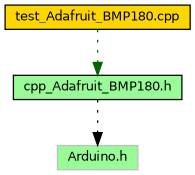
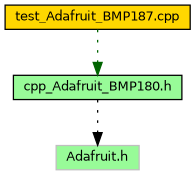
node "test_Adafruit_BMP180.cpp": label "test_Adafruit_BMP180.cpp" -> "test_Adafruit_BMP187.cpp"
node "Arduino.h": label "Arduino.h" -> "Adafruit.h"
